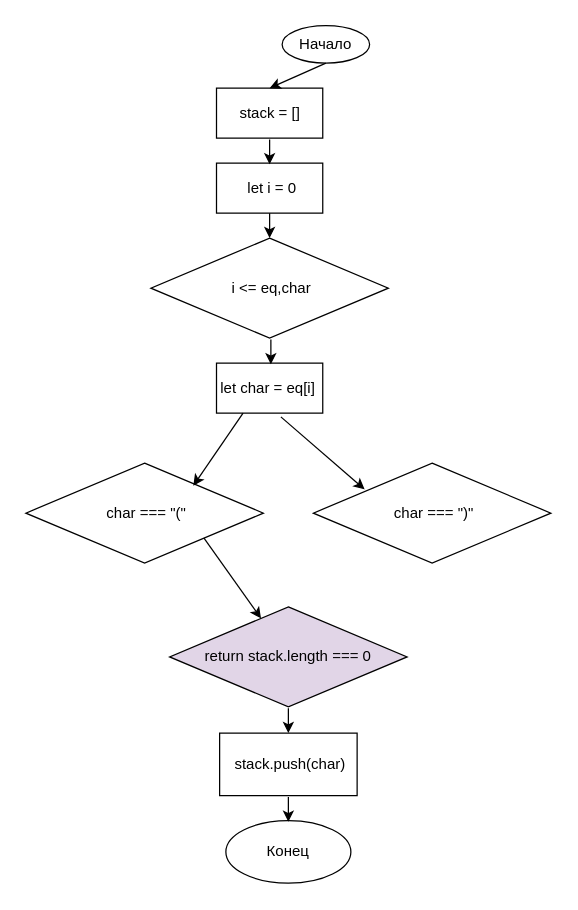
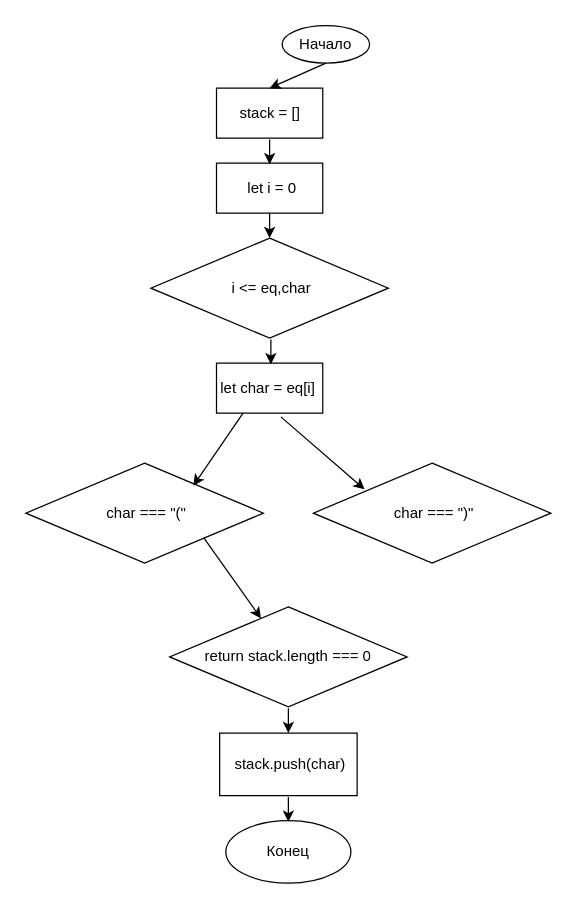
node "return stack.length === 0": fillcolor #e1d5e7 -> #ffffff
